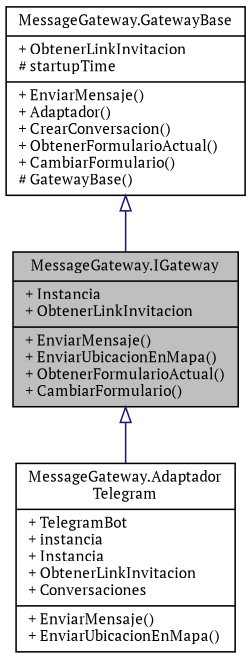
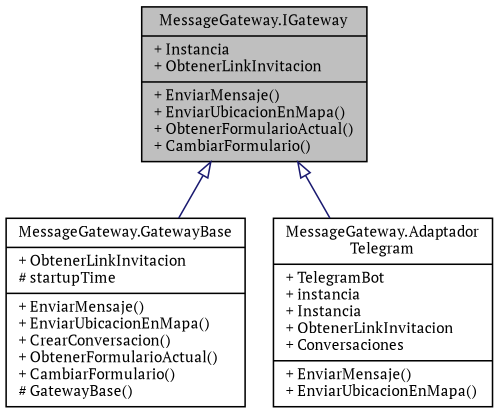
node "MessageGateway.GatewayBase": text "+ Adaptador()" -> "+ EnviarUbicacionEnMapa()"
edge "MessageGateway.IGateway" -> "MessageGateway.GatewayBase": reversed
